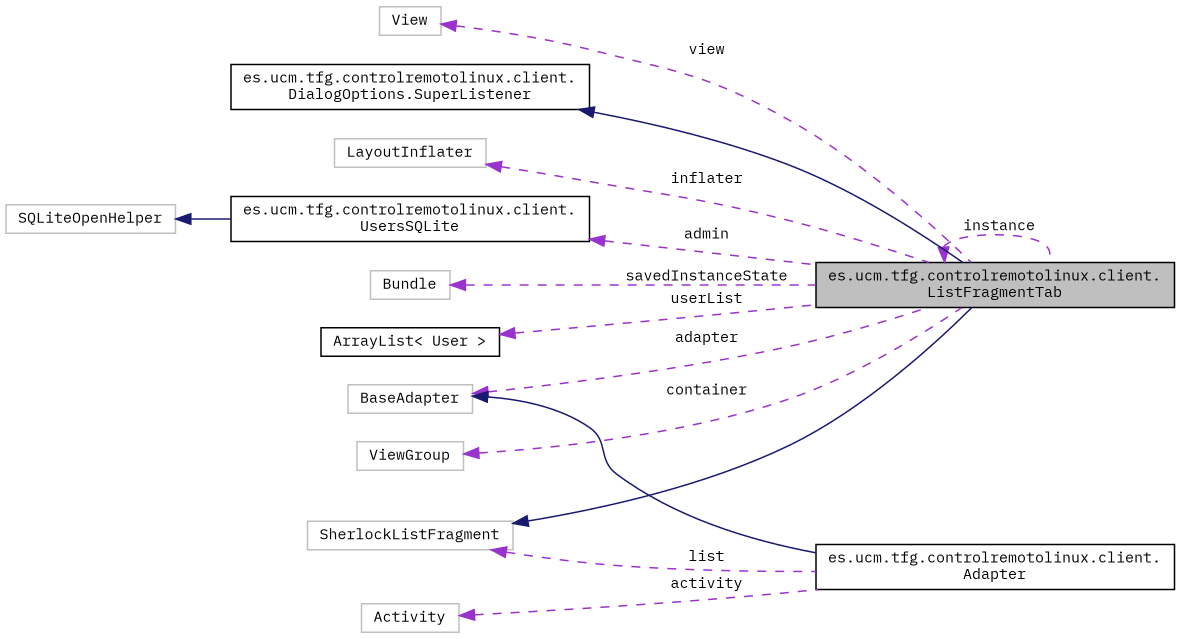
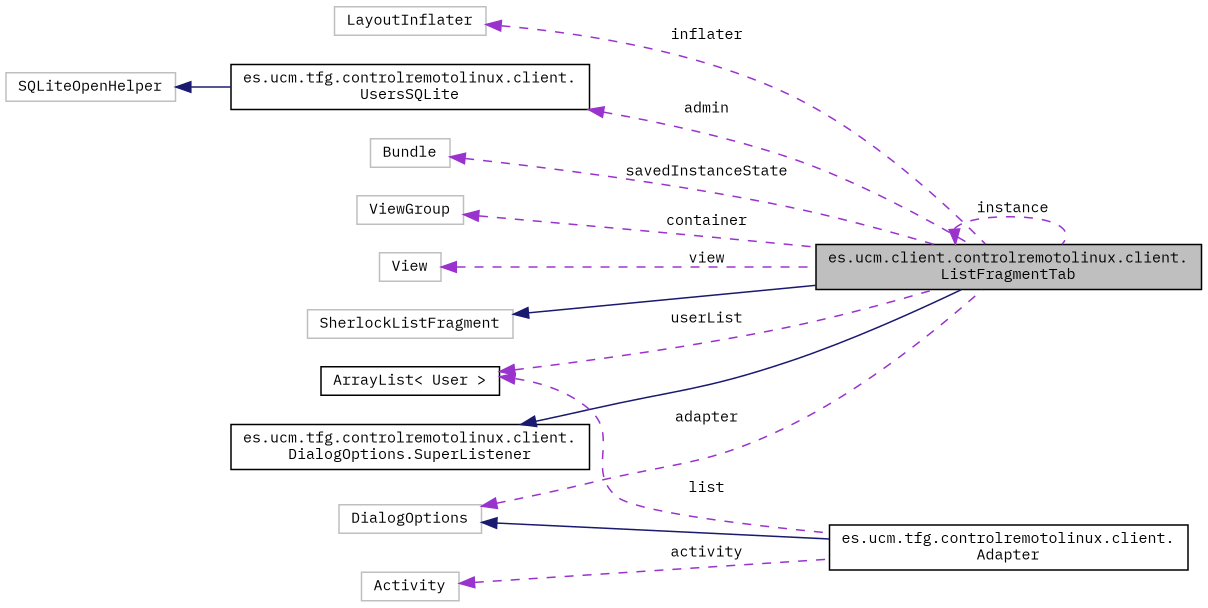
node "es.ucm.tfg.controlremotolinux.client. ListFragmentTab": label "es.ucm.tfg.controlremotolinux.client. ListFragmentTab" -> "es.ucm.client.controlremotolinux.client. ListFragmentTab"
node "BaseAdapter": label "BaseAdapter" -> "DialogOptions"
edge "es.ucm.tfg.controlremotolinux.client. Adapter" -> "SherlockListFragment": now "es.ucm.tfg.controlremotolinux.client. Adapter" -> "ArrayList< User >"
